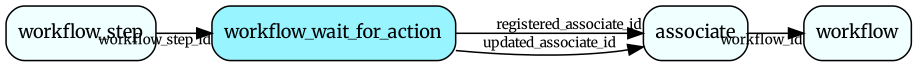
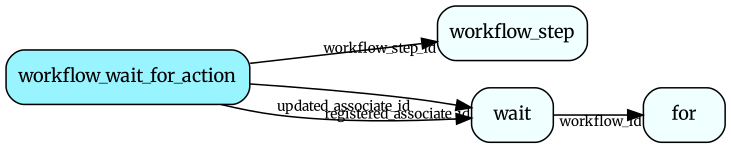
edge "workflow_step" -> "workflow_wait_for_action": reversed
node "associate": label "associate" -> "wait"
node "workflow": label "workflow" -> "for"
